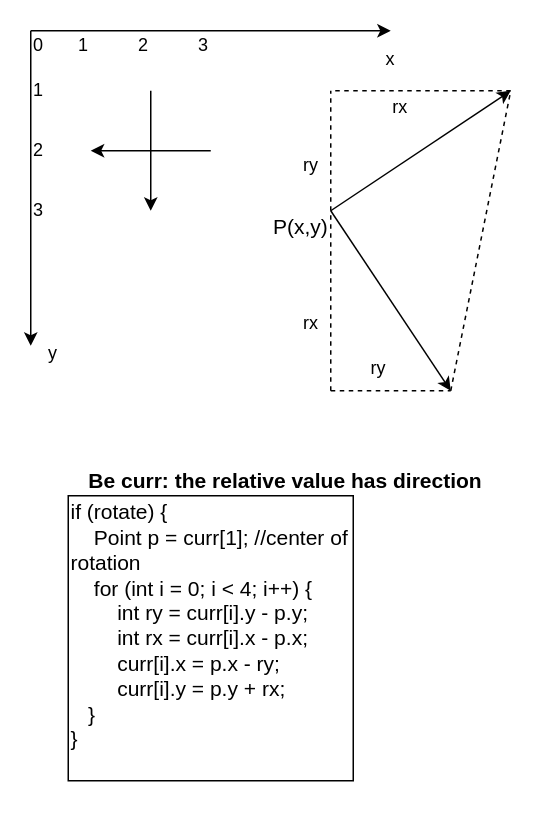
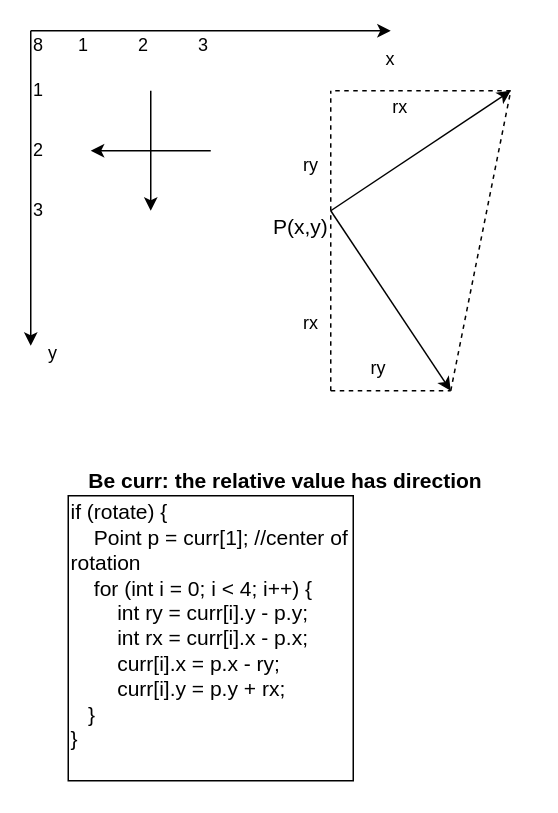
node "0": label "0" -> "8"
